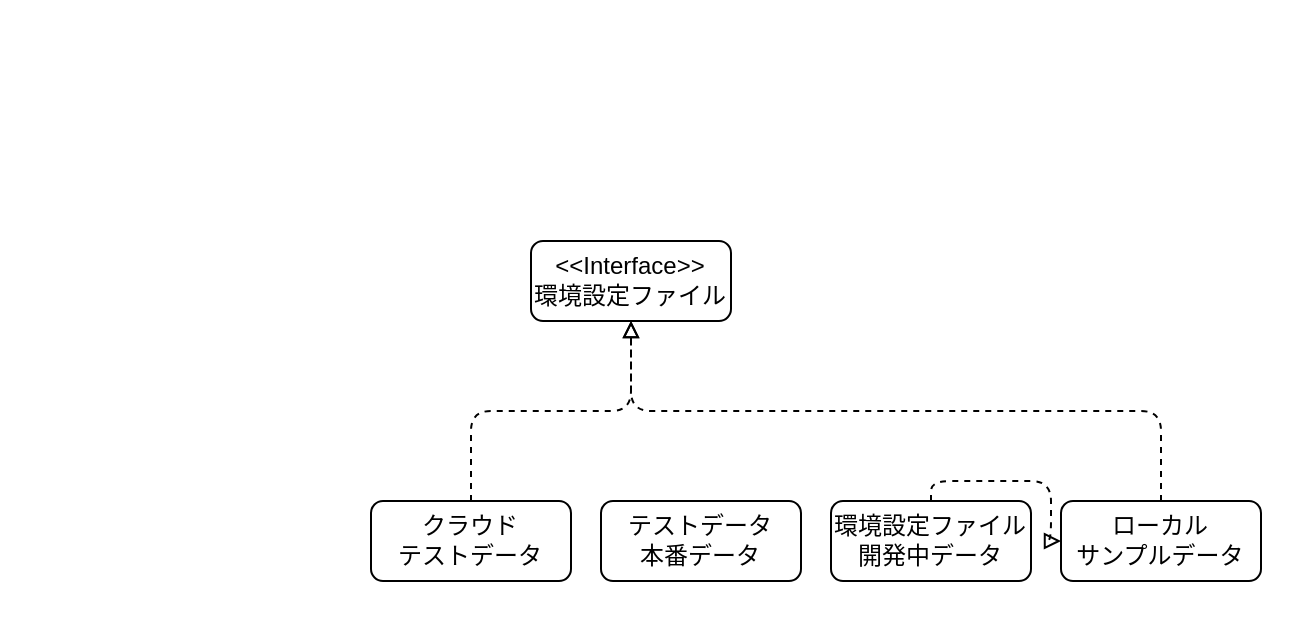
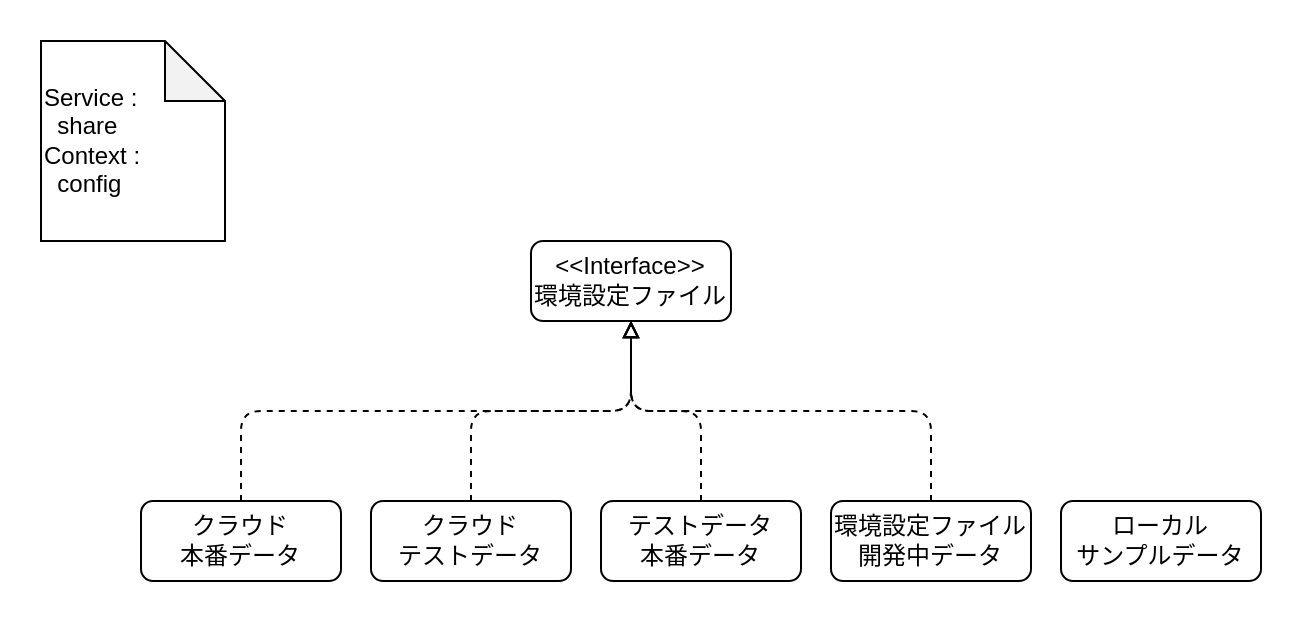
node "Service : share Context : config": added
edge "クラウド 本番データ" -> "<<Interface>> 環境設定ファイル": added
edge "ローカル サンプルデータ" -> "<<Interface>> 環境設定ファイル": removed
edge "テストデータ 本番データ" -> "<<Interface>> 環境設定ファイル": added
edge "環境設定ファイル 開発中データ" -> "ローカル サンプルデータ": now "環境設定ファイル 開発中データ" -> "<<Interface>> 環境設定ファイル"
node "クラウド 本番データ": added
